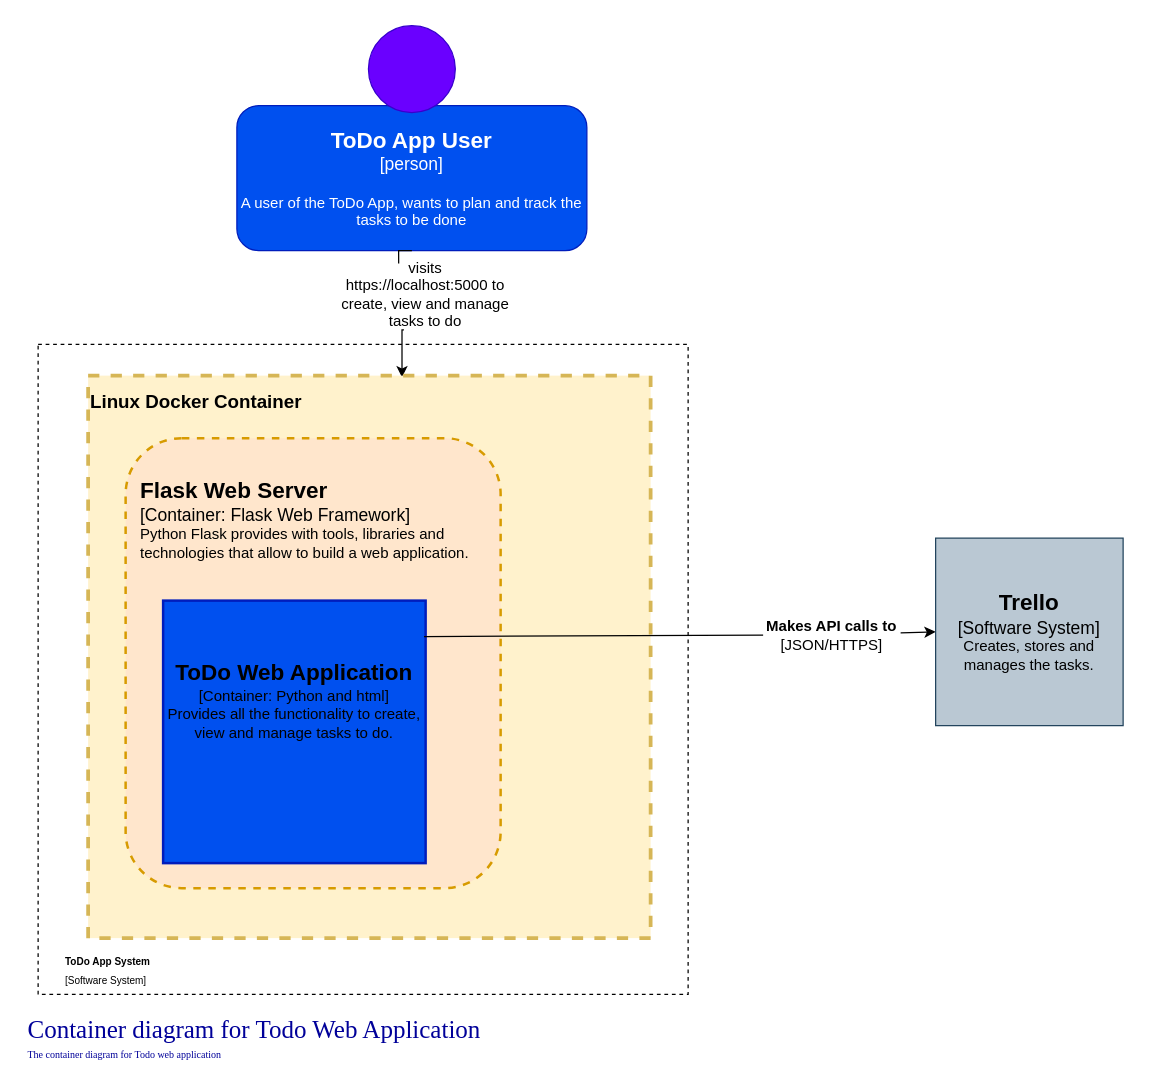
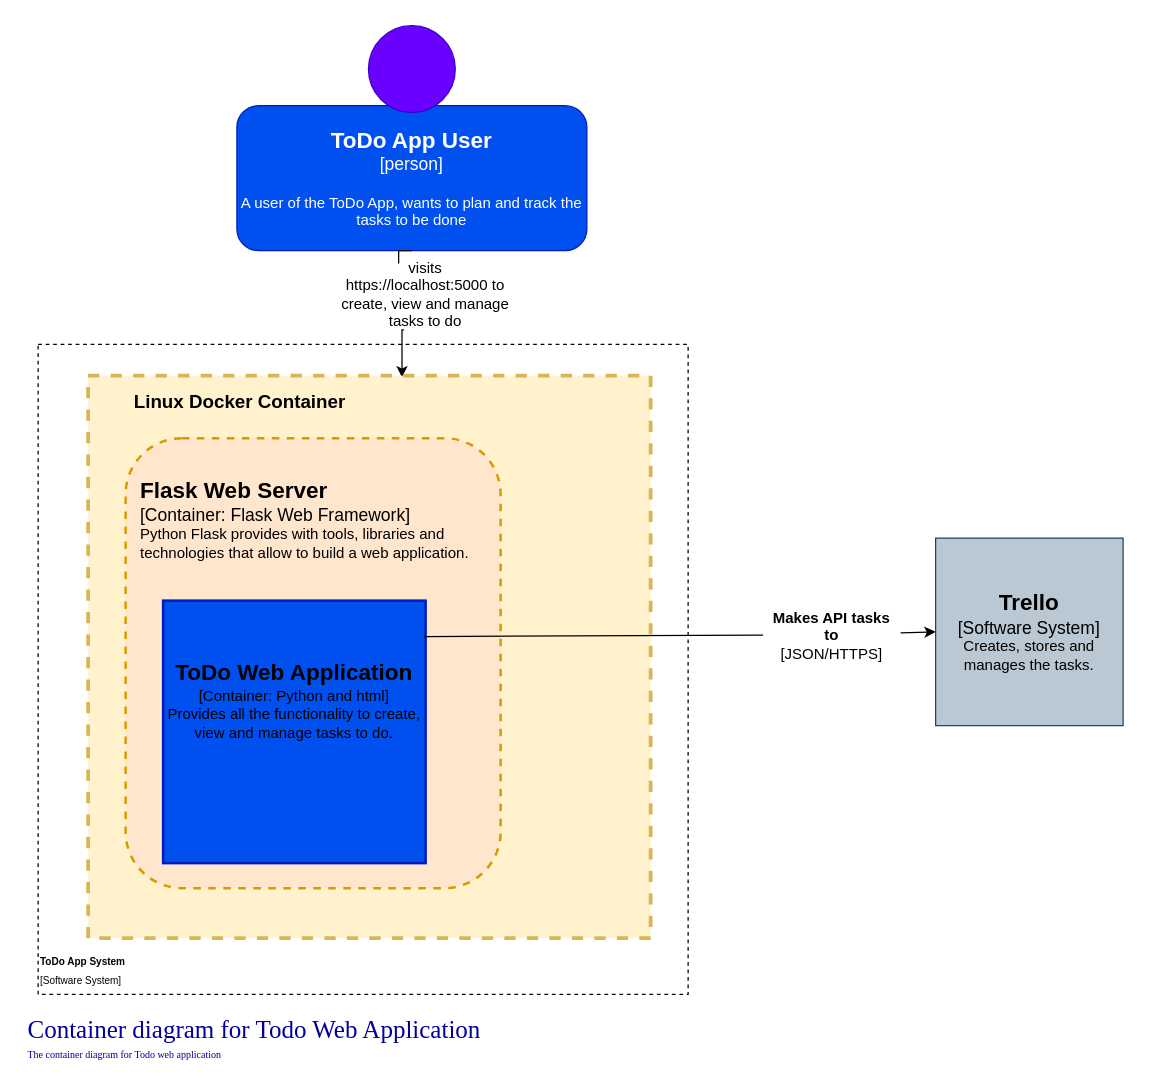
node "Linux Docker Container": moved (238, 401) -> (282, 401)
node "Makes API calls to [JSON/HTTPS]": label "Makes API calls to [JSON/HTTPS]" -> "Makes API tasks to [JSON/HTTPS]"
node "ToDo App System [Software System]": moved (169, 969) -> (144, 969)
